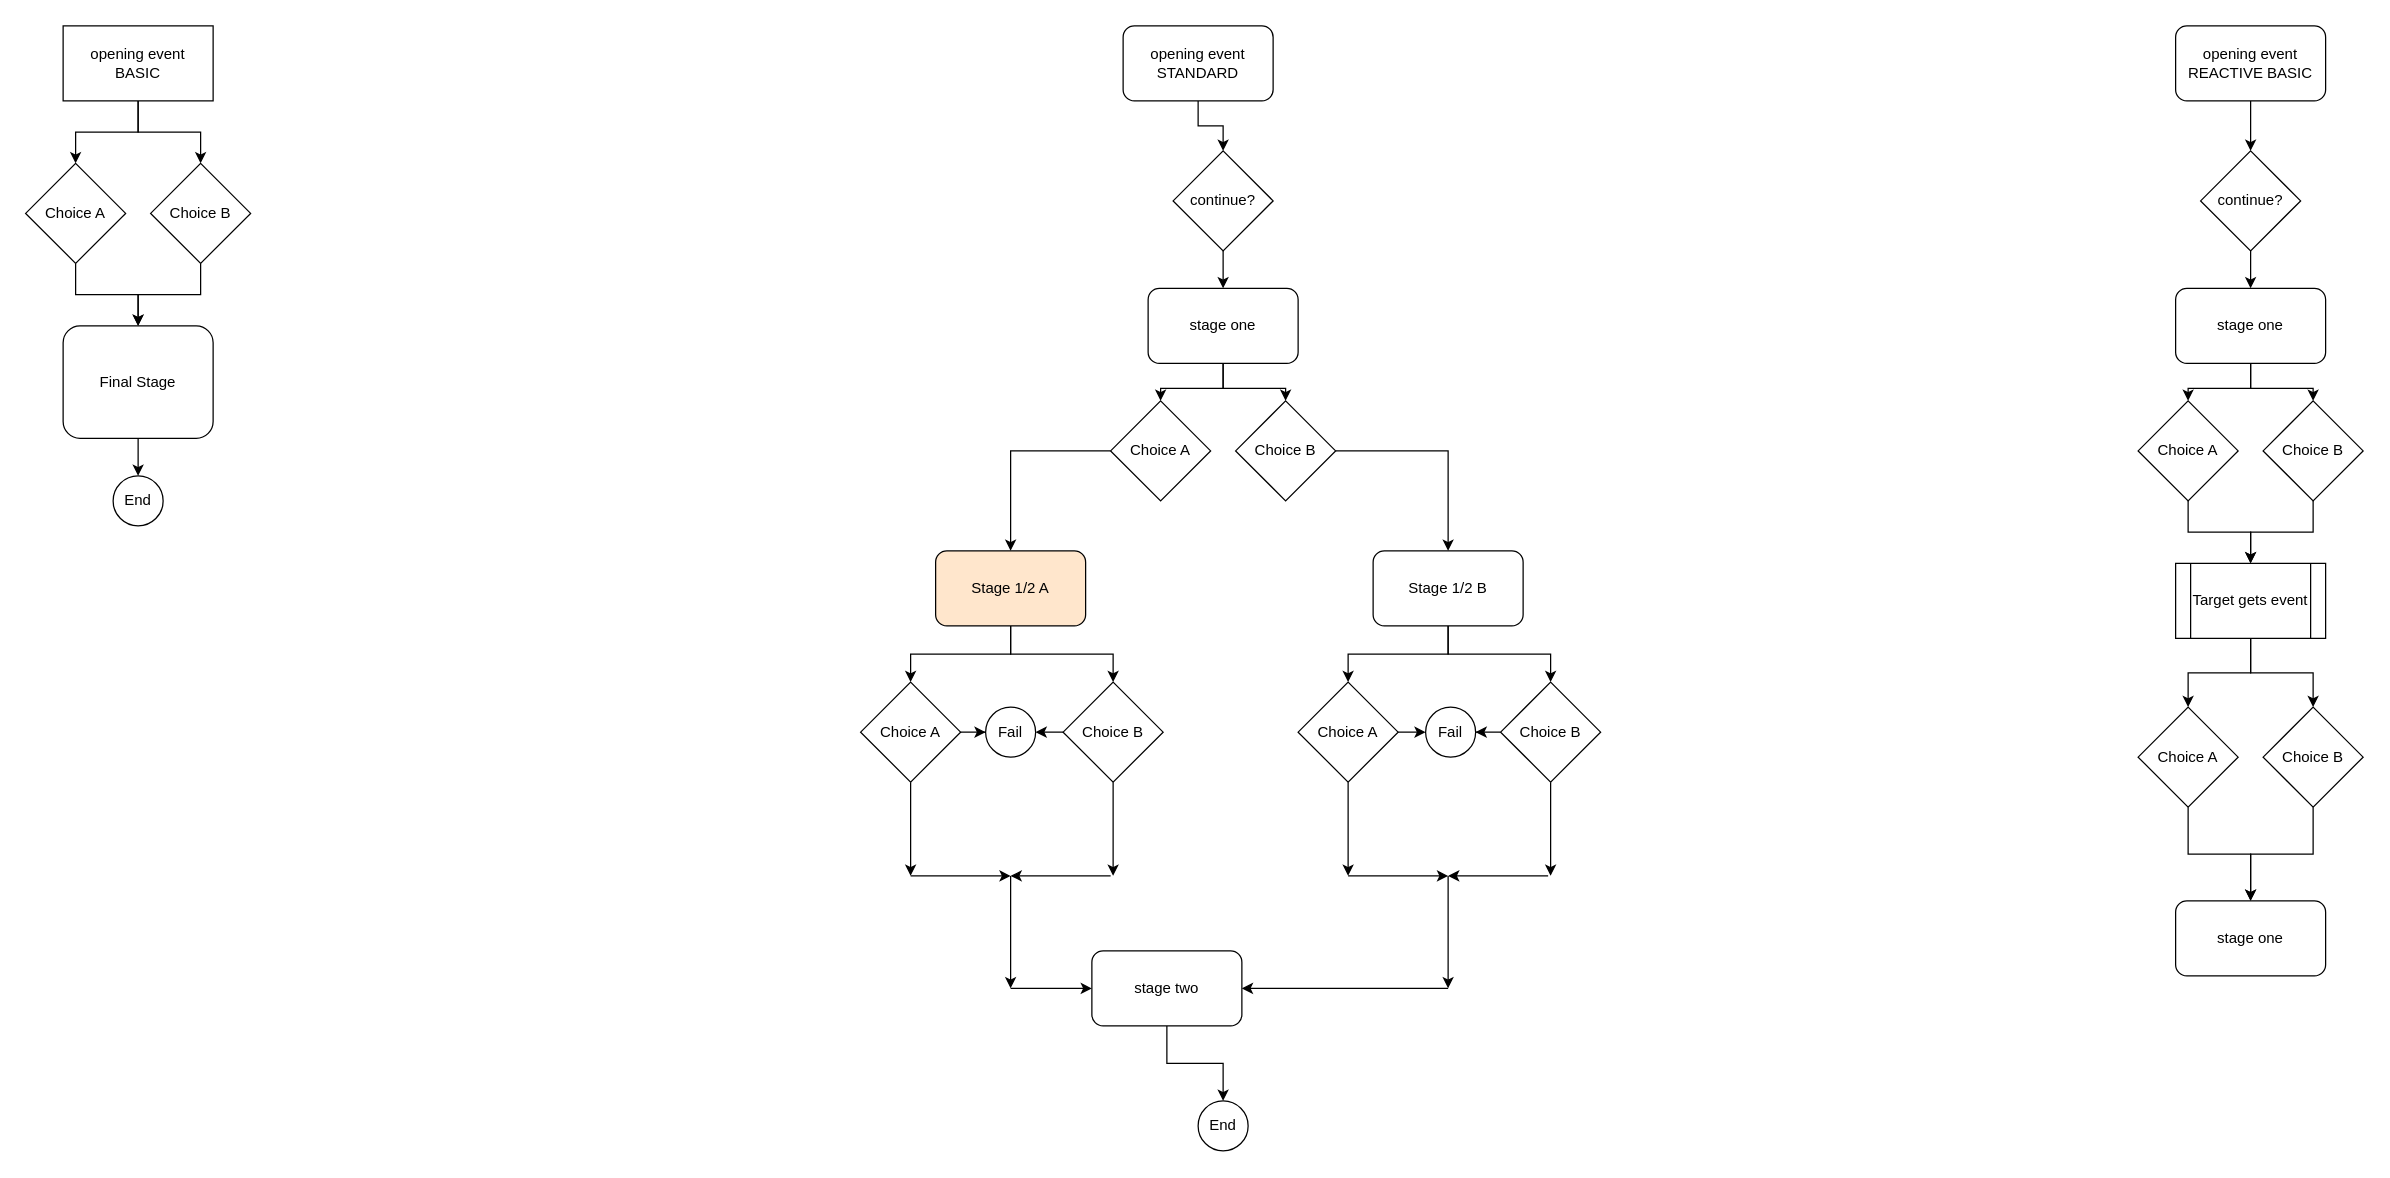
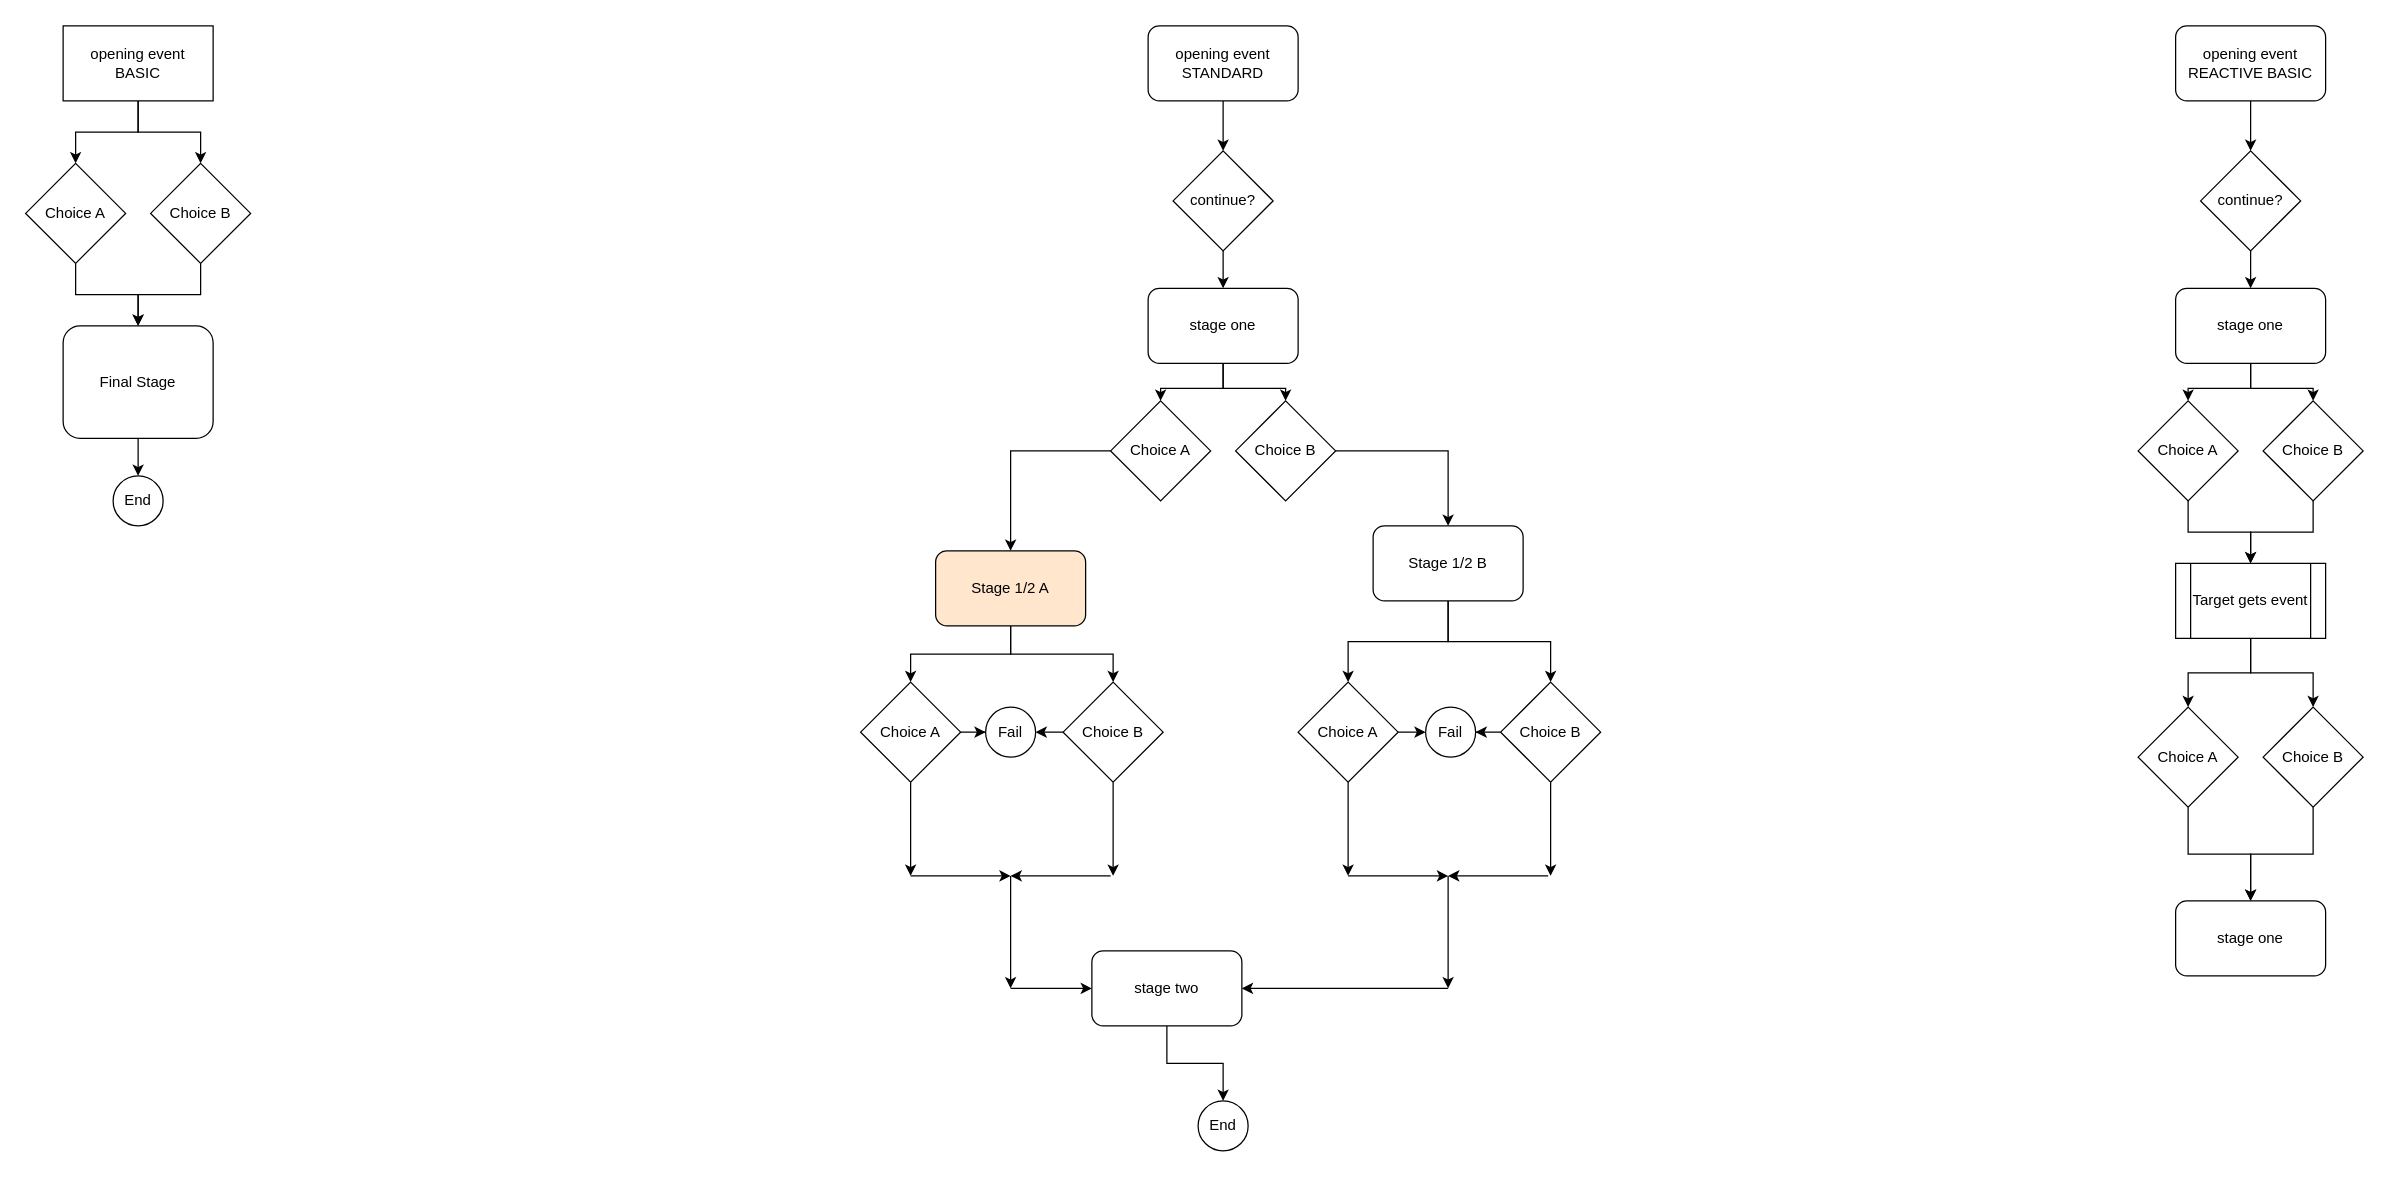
node "opening event STANDARD": moved (1198, 63) -> (1223, 63)
node "Stage 1/2 B": moved (1448, 588) -> (1448, 563)
